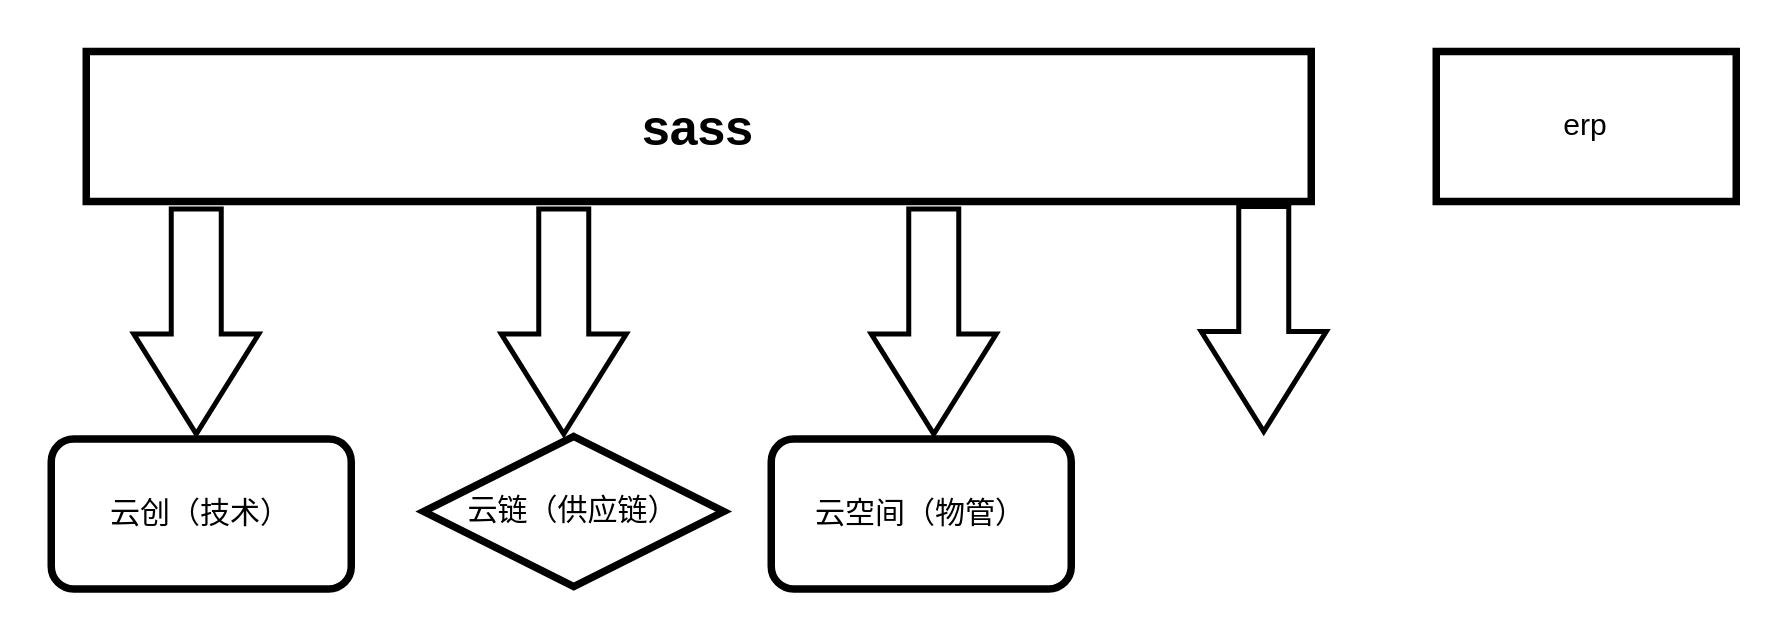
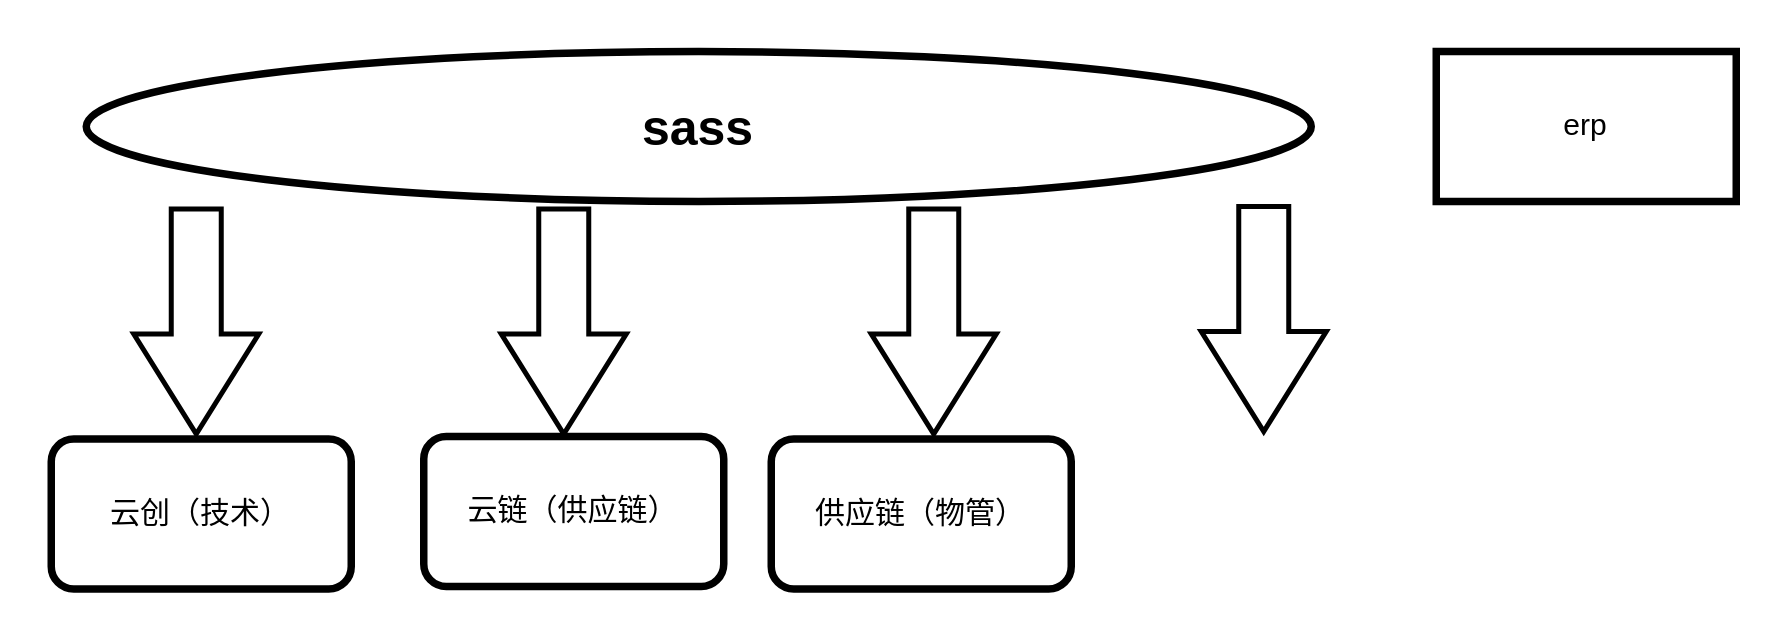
node "sass": shape rectangle -> ellipse
node "云链（供应链）": shape diamond -> rounded rectangle
node "云空间（物管）": label "云空间（物管）" -> "供应链（物管）"
